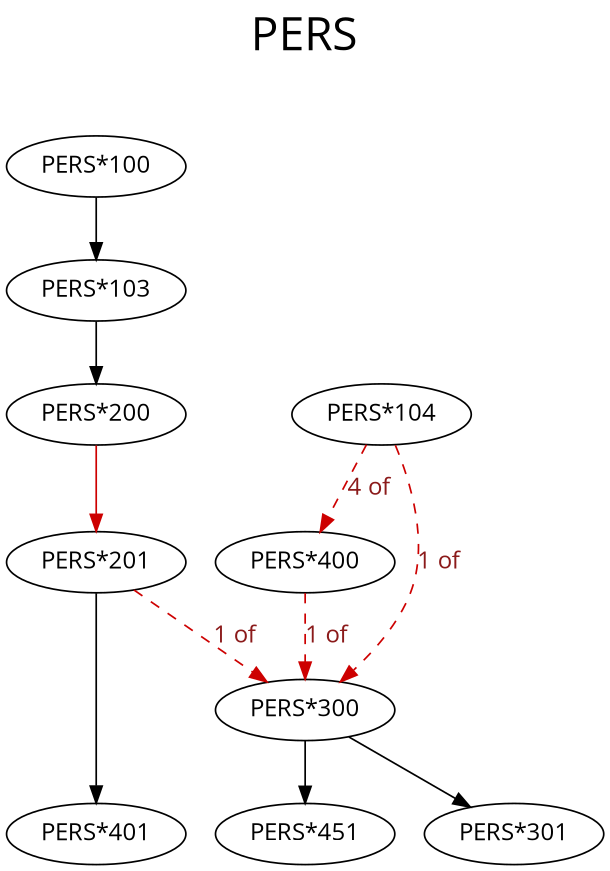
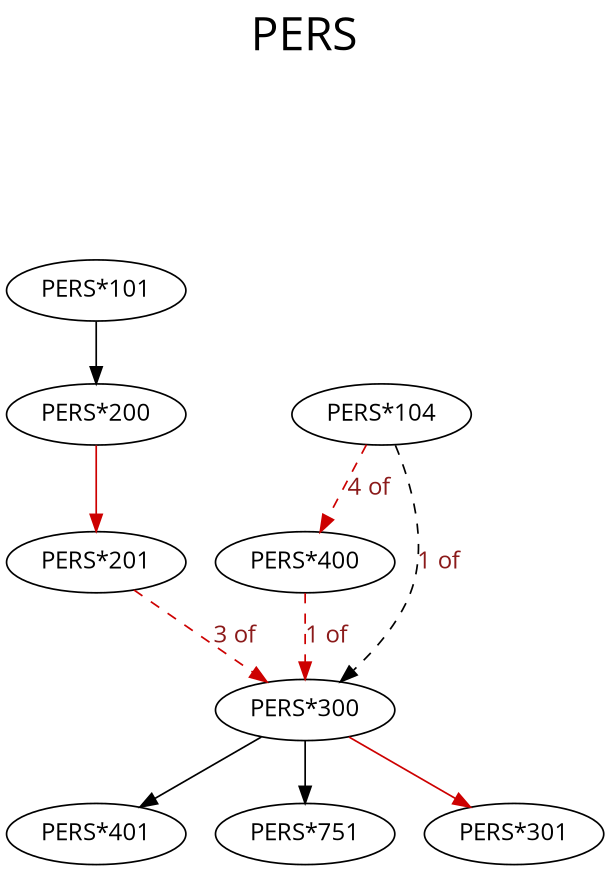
node "PERS*100": removed
node "PERS*103": label "PERS*103" -> "PERS*101"
edge "PERS*104" -> "PERS*300": color red3 -> black
edge "PERS*201" -> "PERS*300": label "1 of" -> "3 of"
edge "PERS*201" -> "PERS*401": now "PERS*300" -> "PERS*401"
edge "PERS*300" -> "PERS*301": color black -> red3
node "PERS*451": label "PERS*451" -> "PERS*751"
